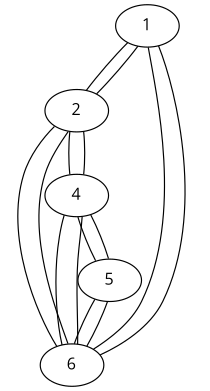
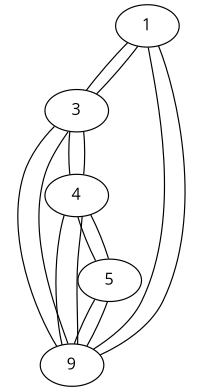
node "2": label "2" -> "3"
node "6": label "6" -> "9"
